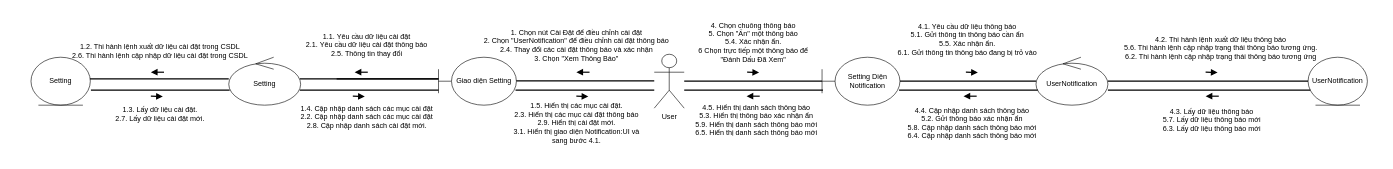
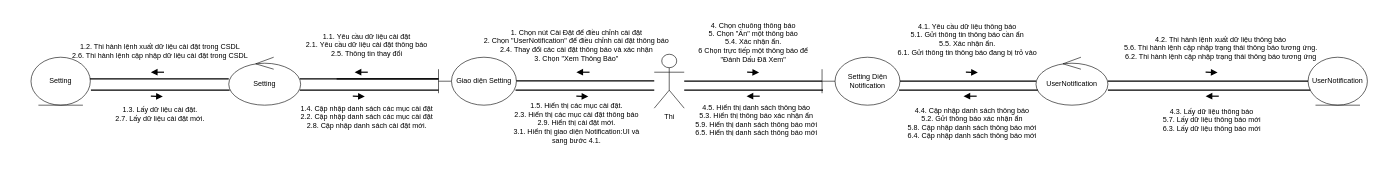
node "User": label "User" -> "Thi"
